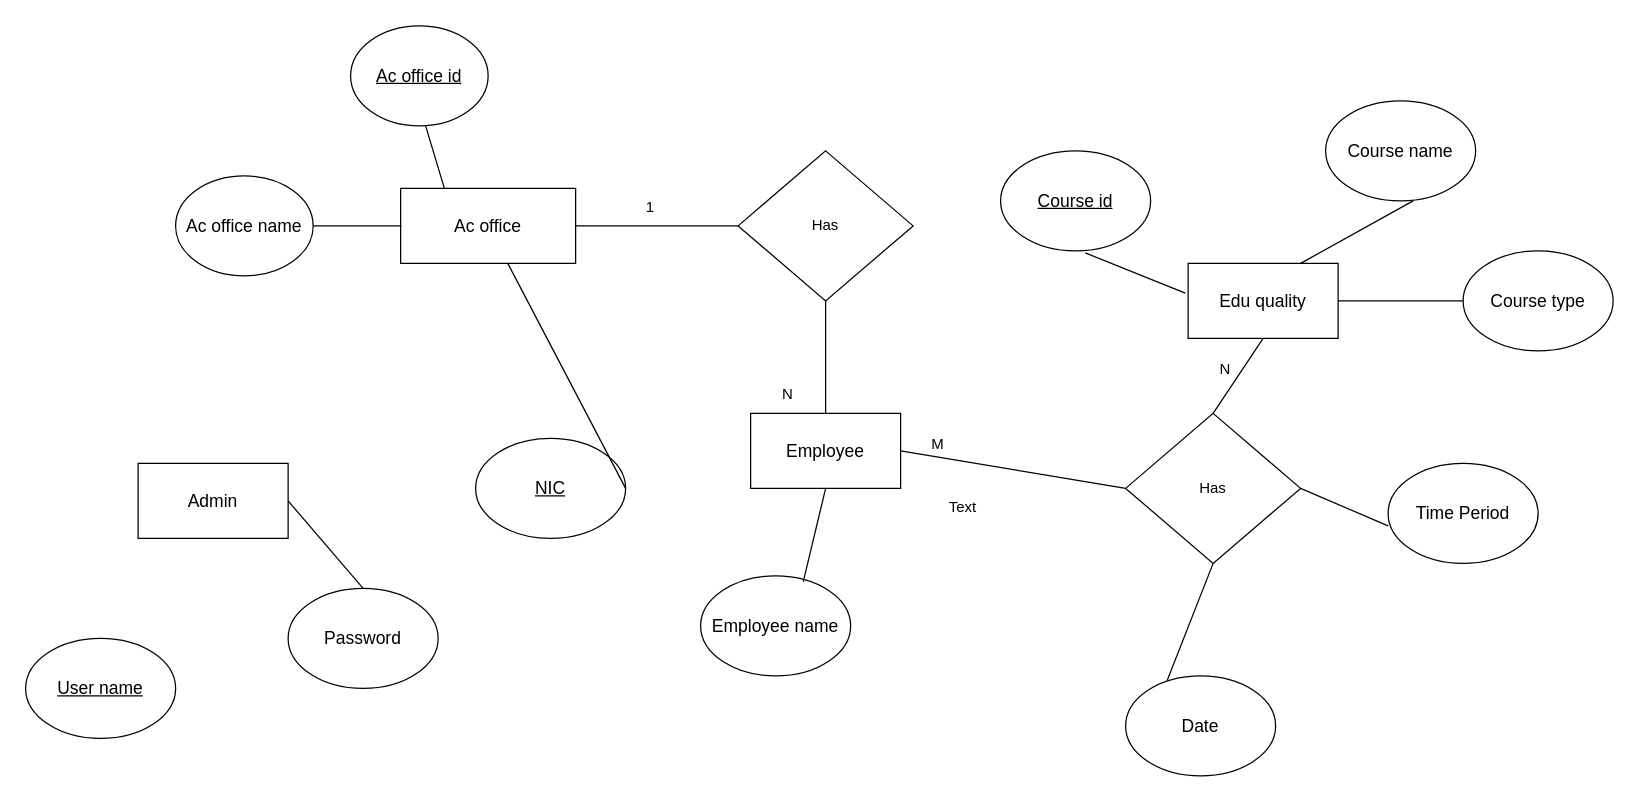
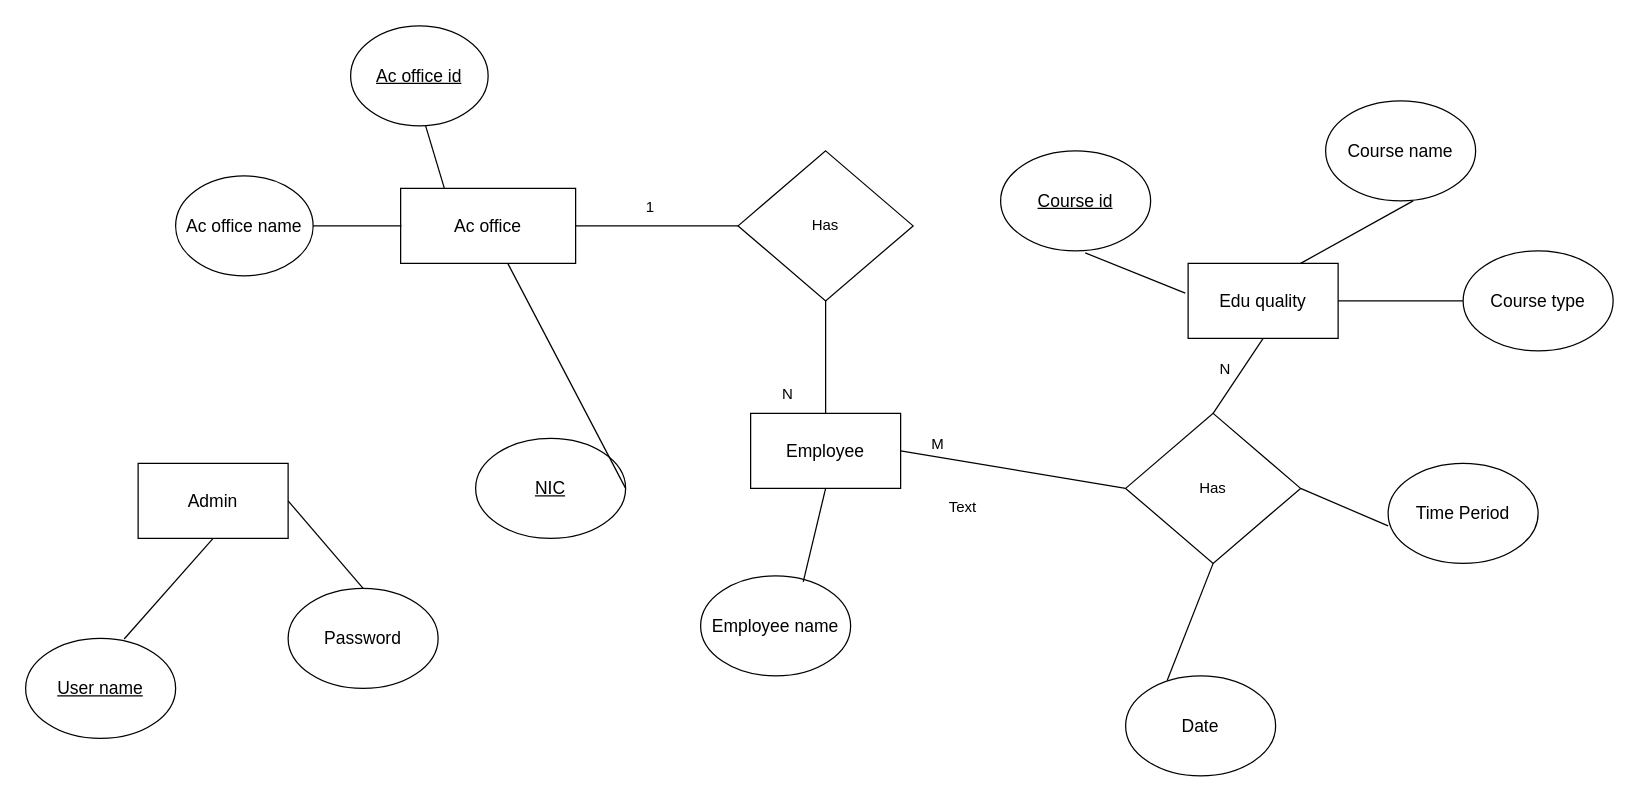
edge "Admin" -- "User name": added
